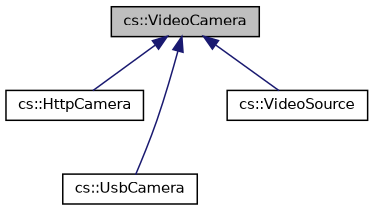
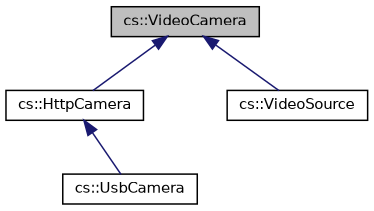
edge "cs::UsbCamera" -> "cs::VideoCamera": now "cs::UsbCamera" -> "cs::HttpCamera"
